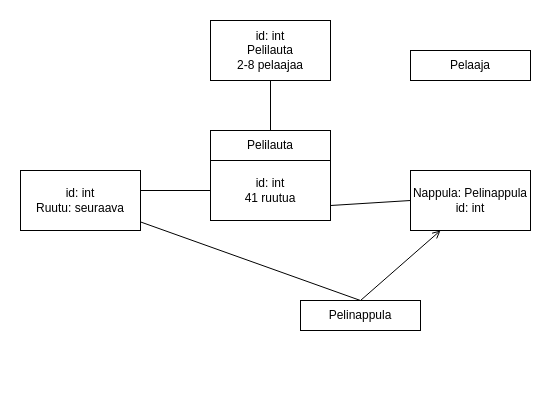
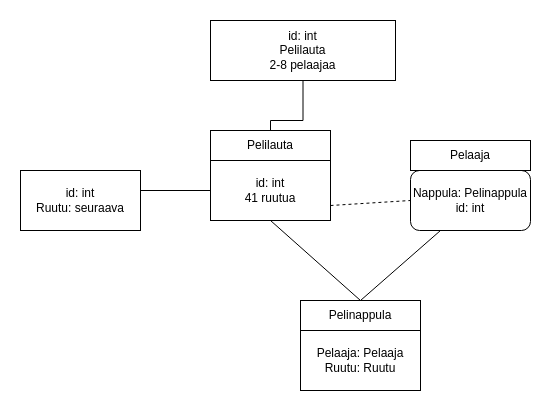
node "id: int Pelilauta 2-8 pelaajaa": size 120x60 -> 185x60
node "Pelaaja": moved (471, 66) -> (471, 156)
node "Nappula: Pelinappula id: int": shape rectangle -> rounded rectangle
edge "id: int 41 ruutua" -- "Nappula: Pelinappula id: int": style solid -> dashed
edge "Pelinappula" -> "Nappula: Pelinappula id: int": arrowhead open -> none
edge "id: int Ruutu: seuraava" -- "Pelinappula": now "id: int 41 ruutua" -- "Pelinappula"
node "Pelaaja: Pelaaja Ruutu: Ruutu": added
